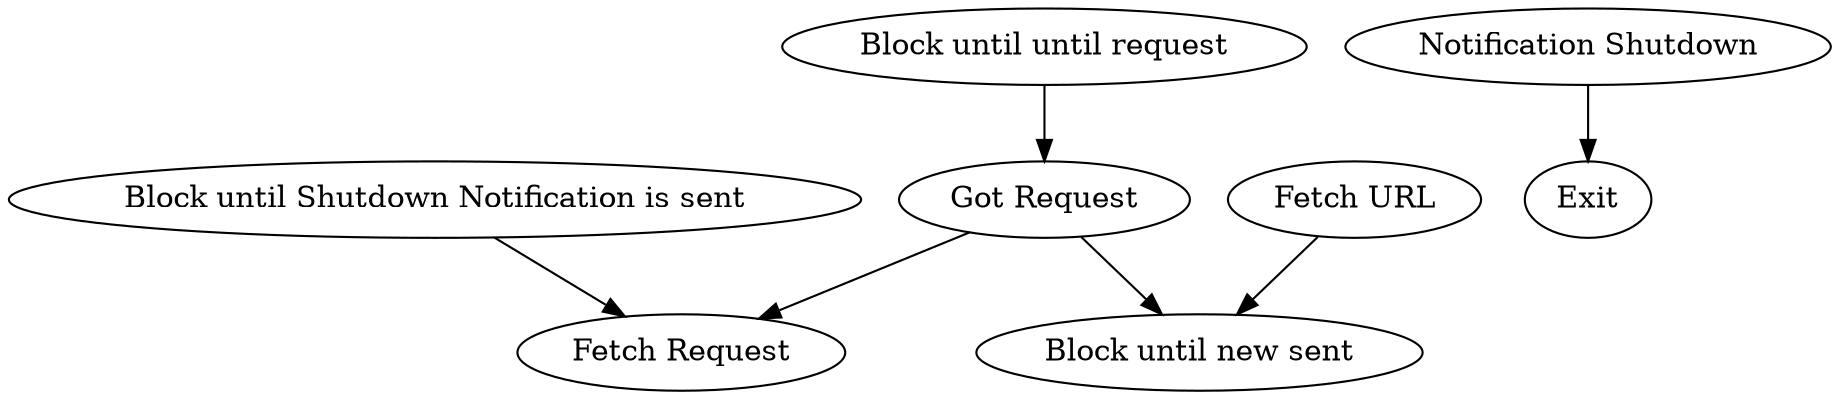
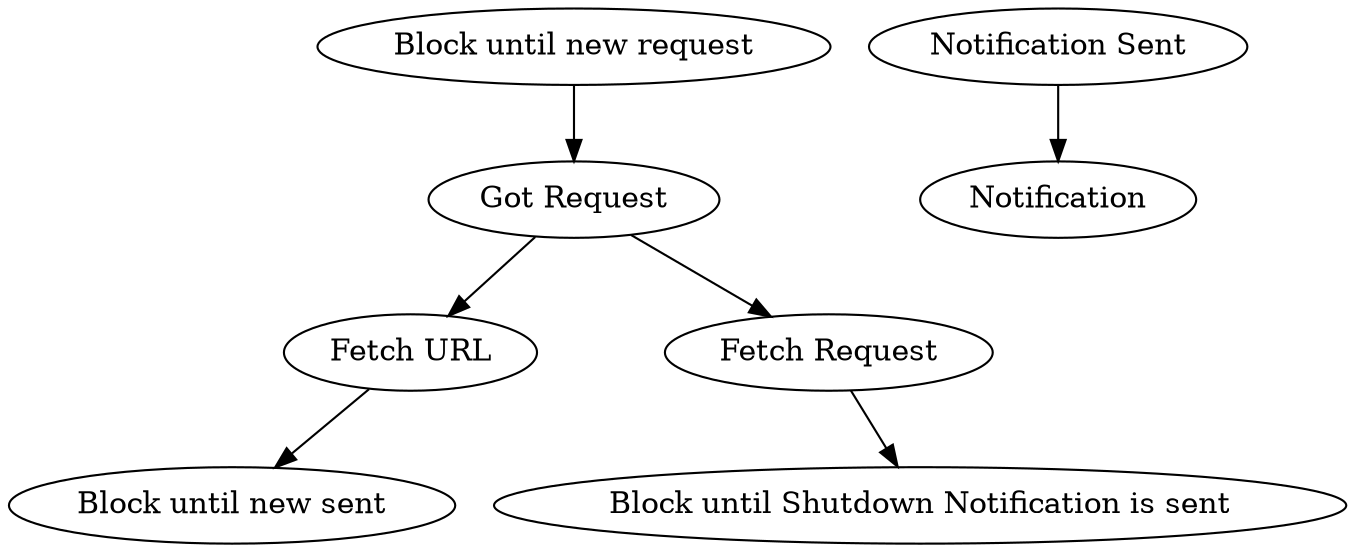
node "Block until until request": label "Block until until request" -> "Block until new request"
node "Notification Shutdown": label "Notification Shutdown" -> "Notification Sent"
node "Exit": label "Exit" -> "Notification"
edge "Got Request" -> "Block until new sent": now "Got Request" -> "Fetch URL"
edge "Block until Shutdown Notification is sent" -> "Fetch Request": reversed
